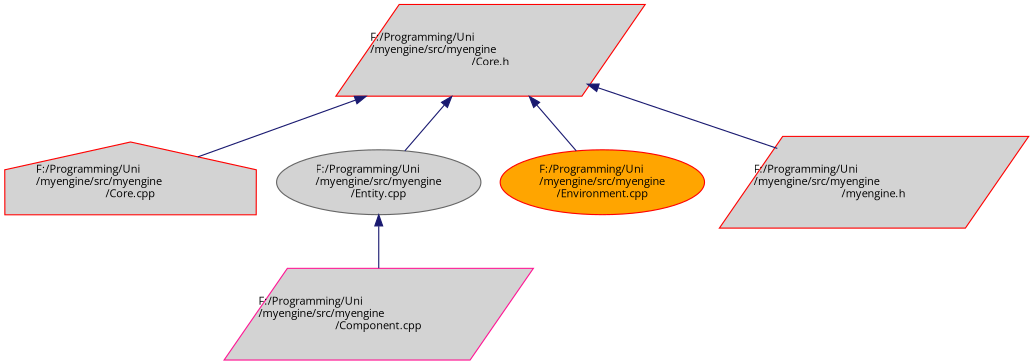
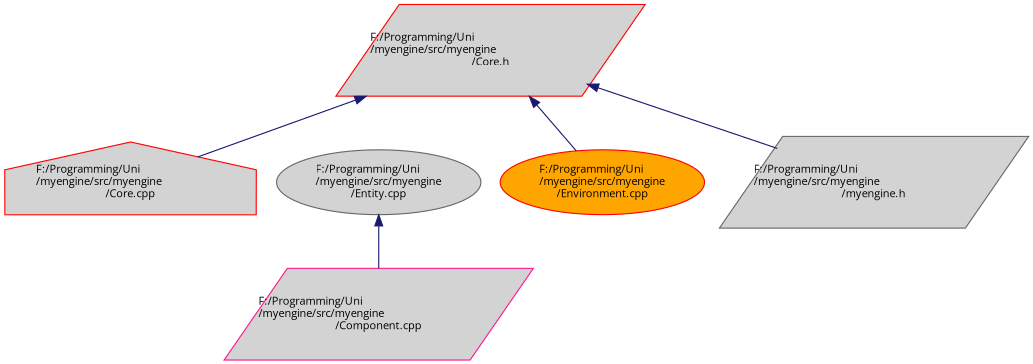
edge "F:/Programming/Uni /myengine/src/myengine /Entity.cpp" -> "F:/Programming/Uni /myengine/src/myengine /Core.h": removed
node "F:/Programming/Uni /myengine/src/myengine /myengine.h": color red -> gray40
